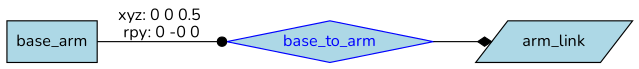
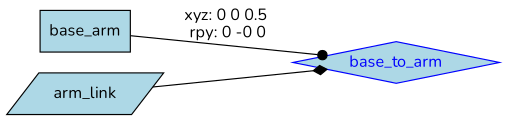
edge "base_to_arm" -> "arm_link": reversed
